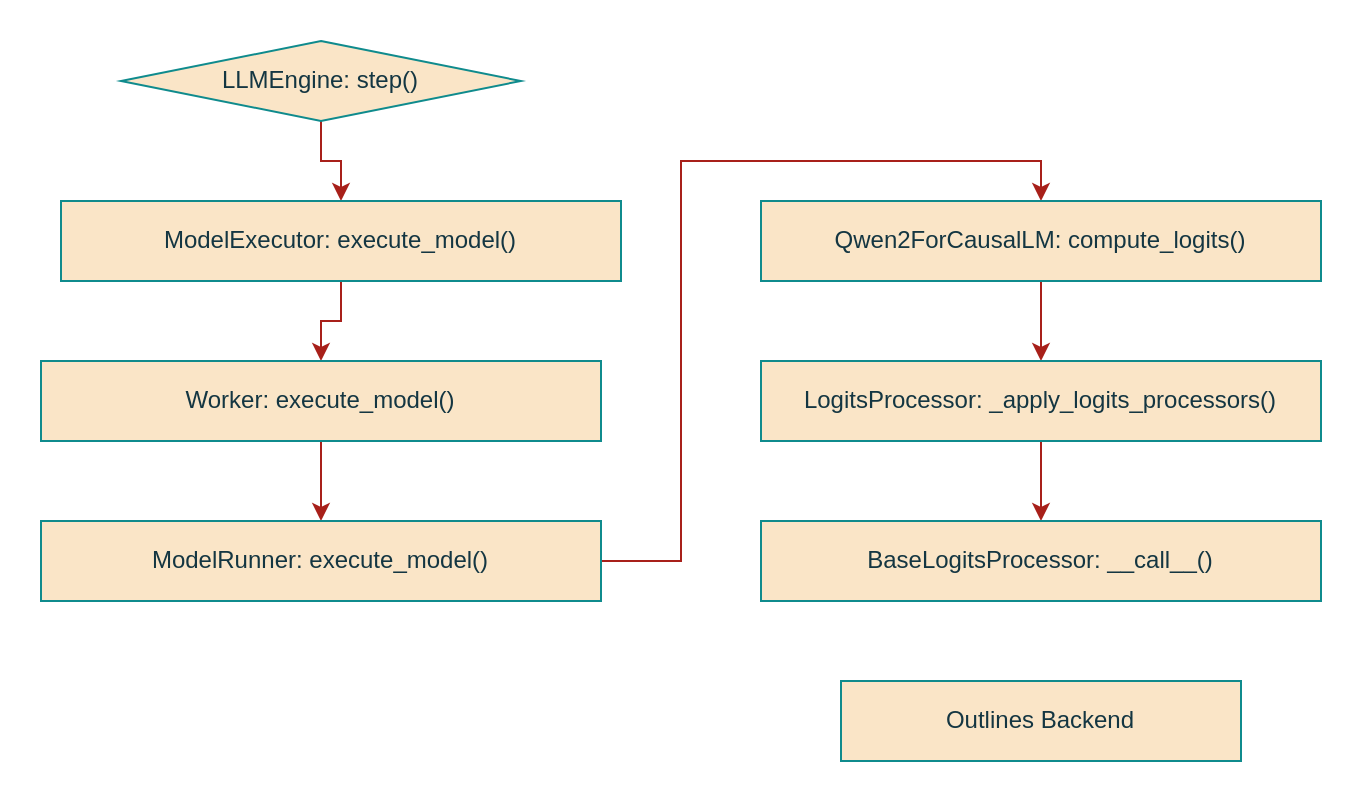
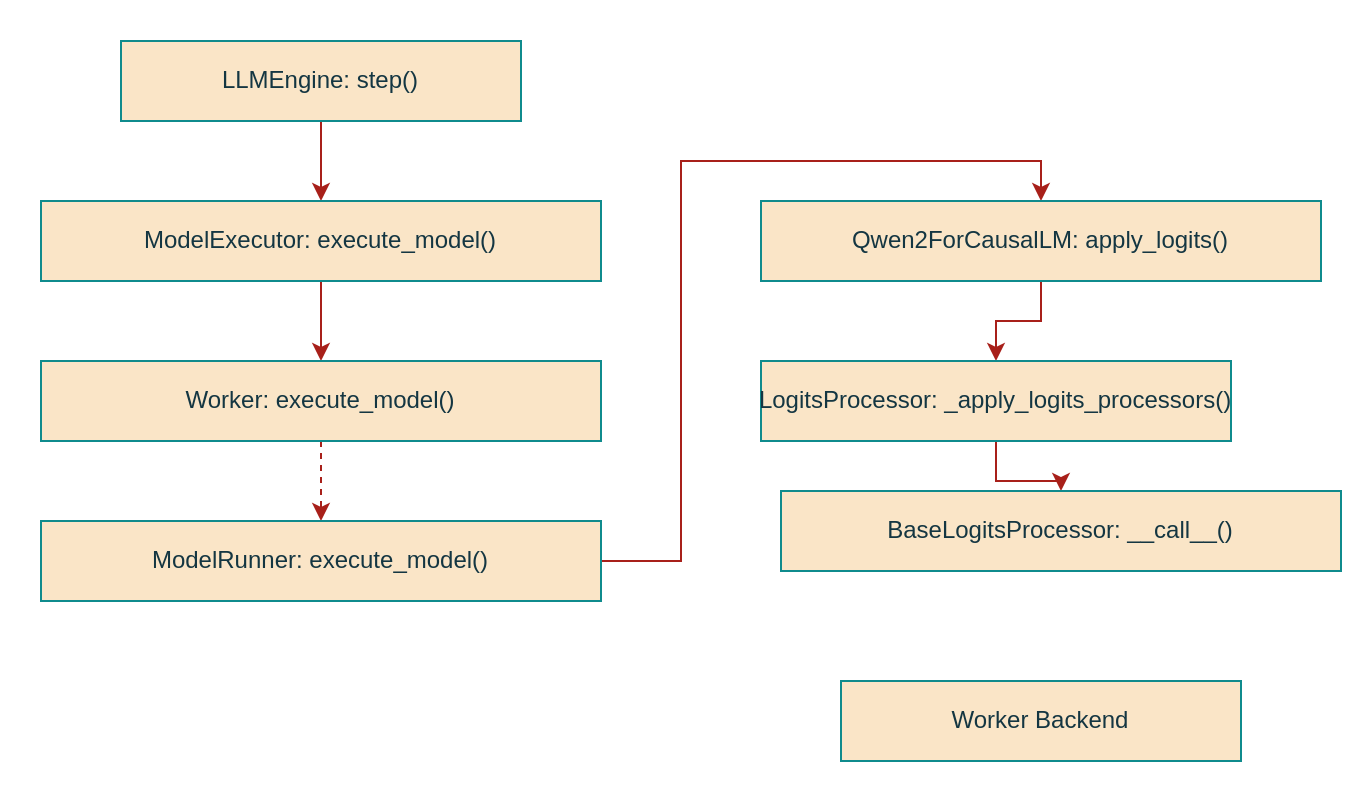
node "LLMEngine: step()": shape diamond -> rectangle
node "ModelExecutor: execute_model()": moved (341, 241) -> (321, 241)
node "Qwen2ForCausalLM: compute_logits()": label "Qwen2ForCausalLM: compute_logits()" -> "Qwen2ForCausalLM: apply_logits()"
node "LogitsProcessor: _apply_logits_processors()": size 560x80 -> 470x80
edge "Worker: execute_model()" -> "ModelRunner: execute_model()": style solid -> dashed
node "BaseLogitsProcessor: __call__()": moved (1041, 561) -> (1061, 531)
node "Outlines Backend": label "Outlines Backend" -> "Worker Backend"
